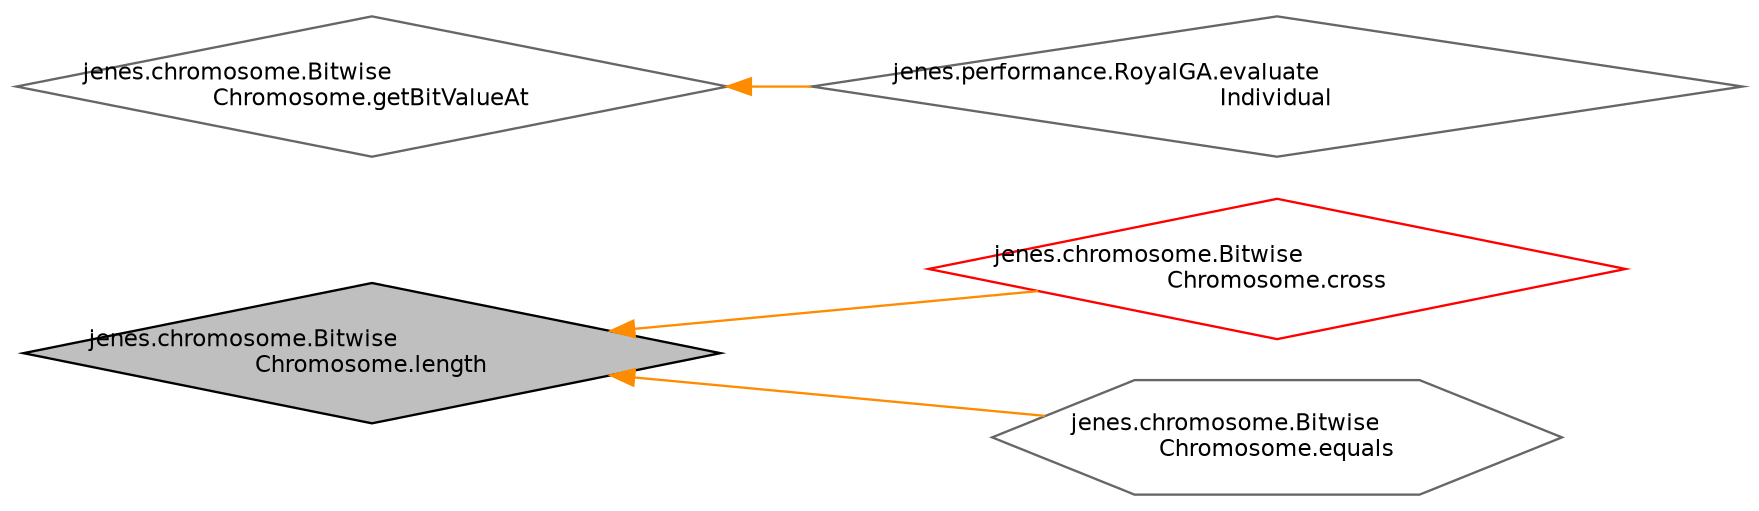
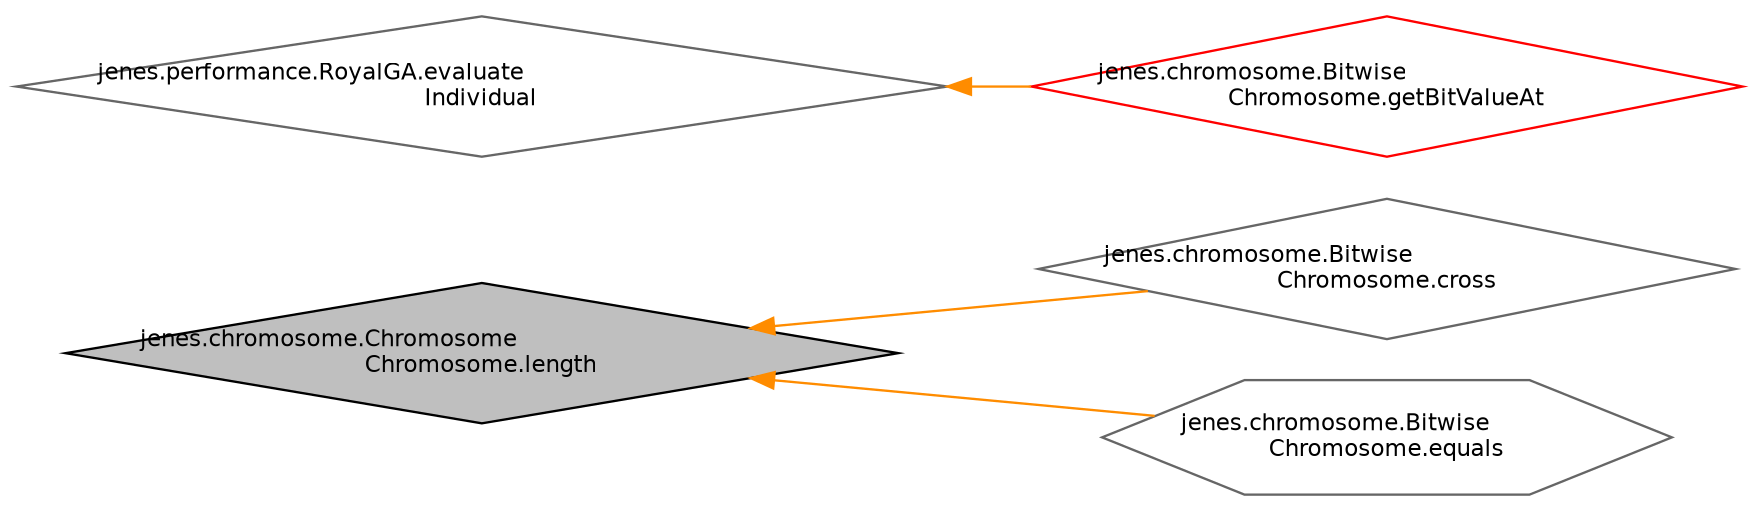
node "jenes.chromosome.Bitwise Chromosome.getBitValueAt": color gray40 -> red
edge "jenes.performance.RoyalGA.evaluate Individual" -> "jenes.chromosome.Bitwise Chromosome.getBitValueAt": reversed
node "jenes.chromosome.Bitwise Chromosome.cross": color red -> gray40
node "jenes.chromosome.Bitwise Chromosome.length": label "jenes.chromosome.Bitwise Chromosome.length" -> "jenes.chromosome.Chromosome Chromosome.length"
